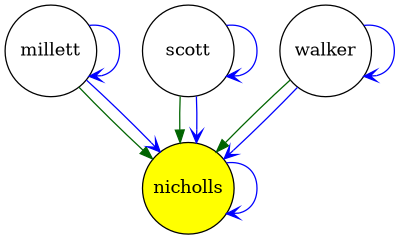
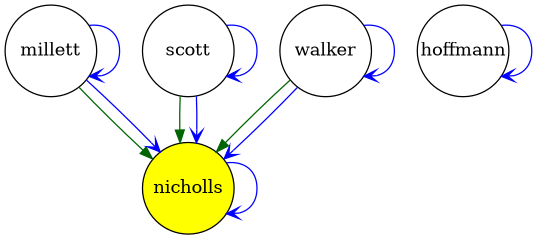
node "hoffmann": added
